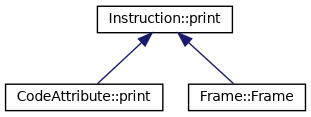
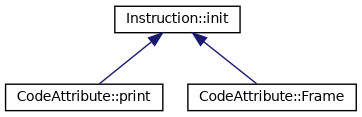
node "Instruction::print": label "Instruction::print" -> "Instruction::init"
node "Frame::Frame": label "Frame::Frame" -> "CodeAttribute::Frame"
